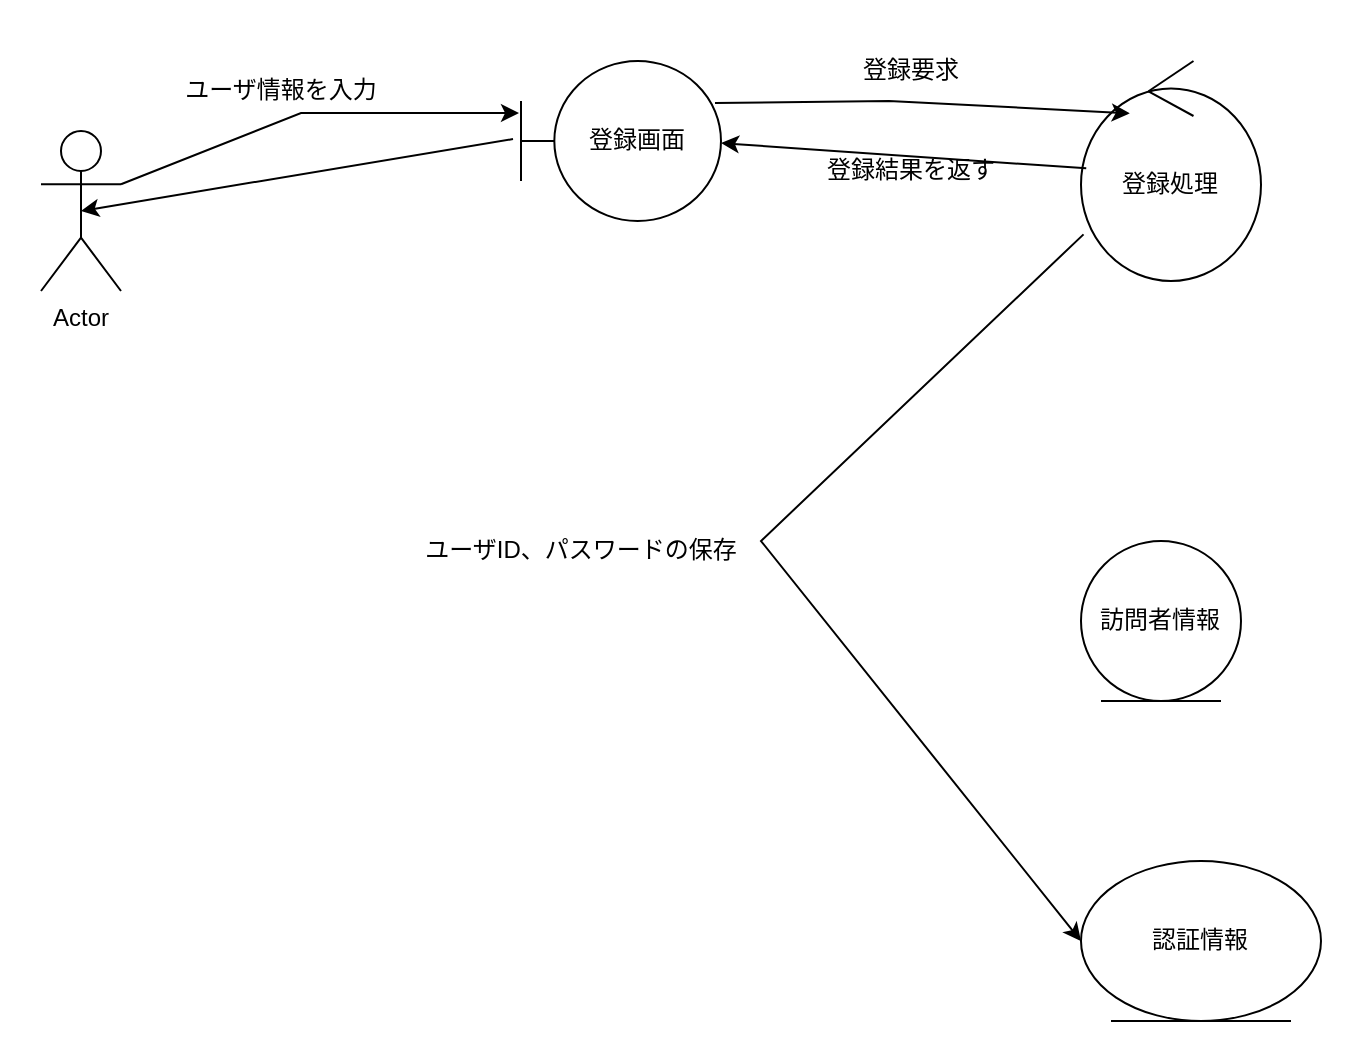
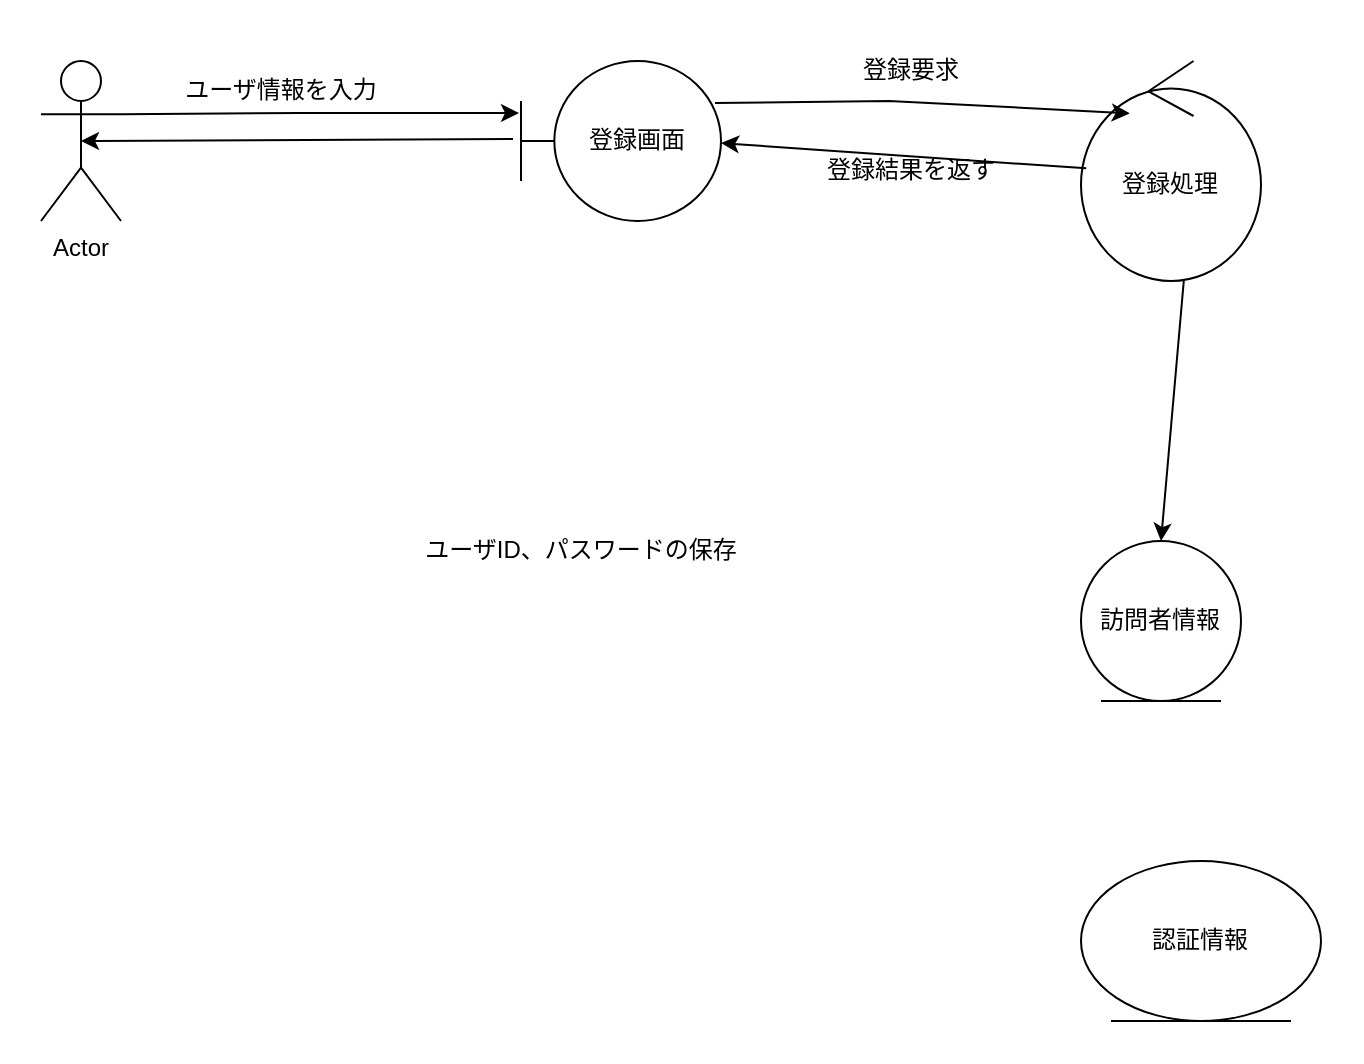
node "Actor": moved (81, 211) -> (81, 141)
edge "登録処理" -> "訪問者情報": added
edge "登録処理" -> "認証情報": removed
